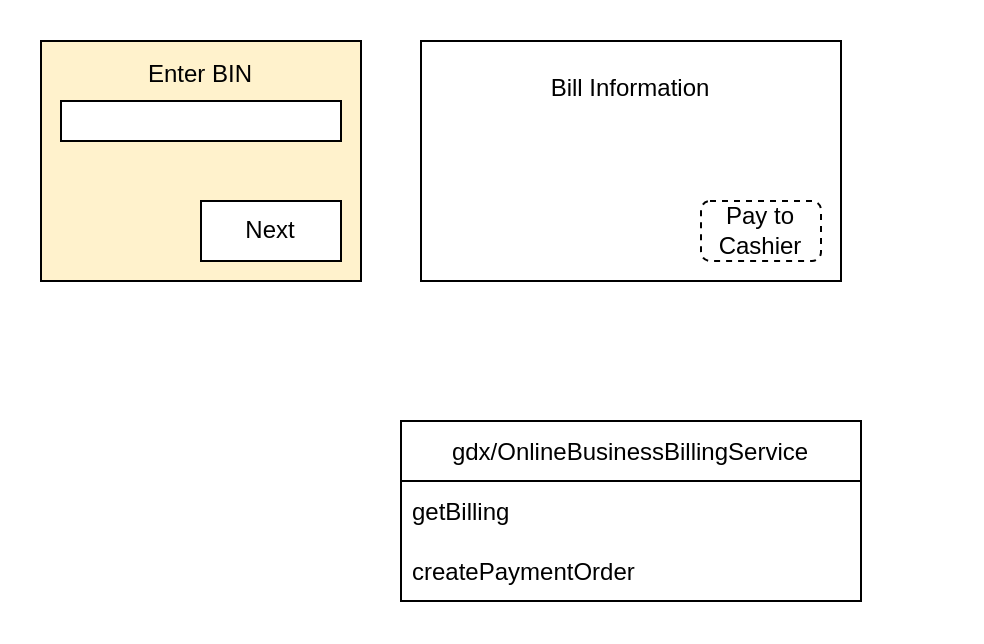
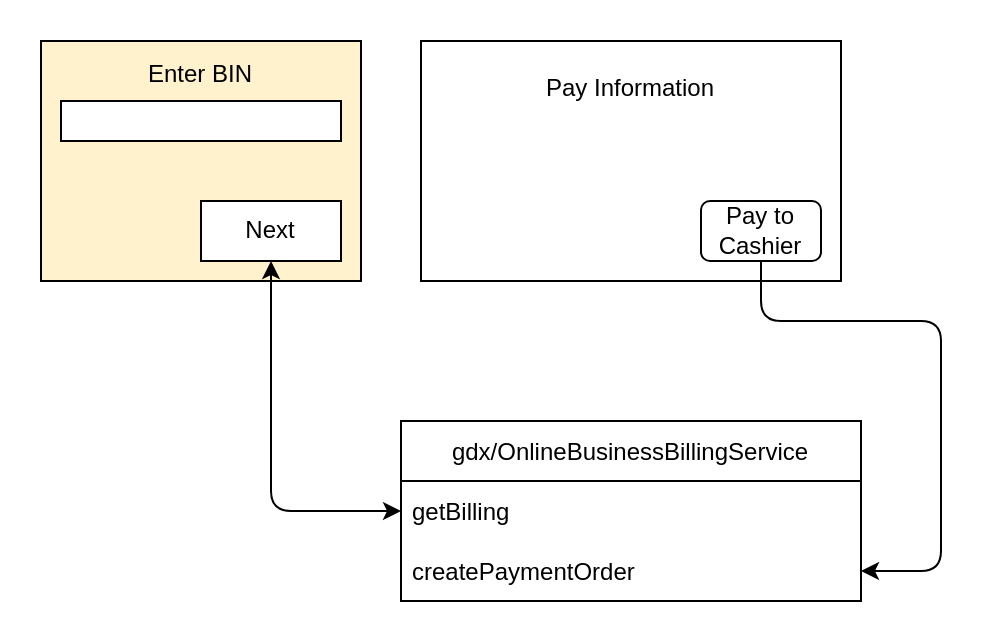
node "Bill Information": label "Bill Information" -> "Pay Information"
node "Pay to Cashier": style dashed -> solid
edge "Pay to Cashier" -> "createPaymentOrder": added
edge "Next" -- "getBilling": added
